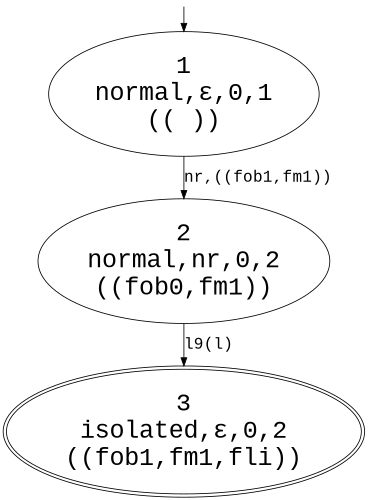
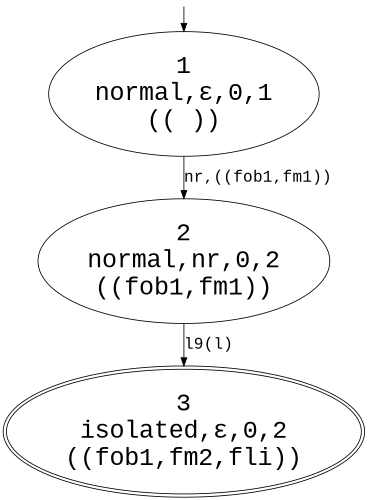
node "2 normal,nr,0,2 ((fob0,fm1))": label "2 normal,nr,0,2 ((fob0,fm1))" -> "2 normal,nr,0,2 ((fob1,fm1))"
node "3 isolated,ε,0,2 ((fob1,fm1,fli))": label "3 isolated,ε,0,2 ((fob1,fm1,fli))" -> "3 isolated,ε,0,2 ((fob1,fm2,fli))"
